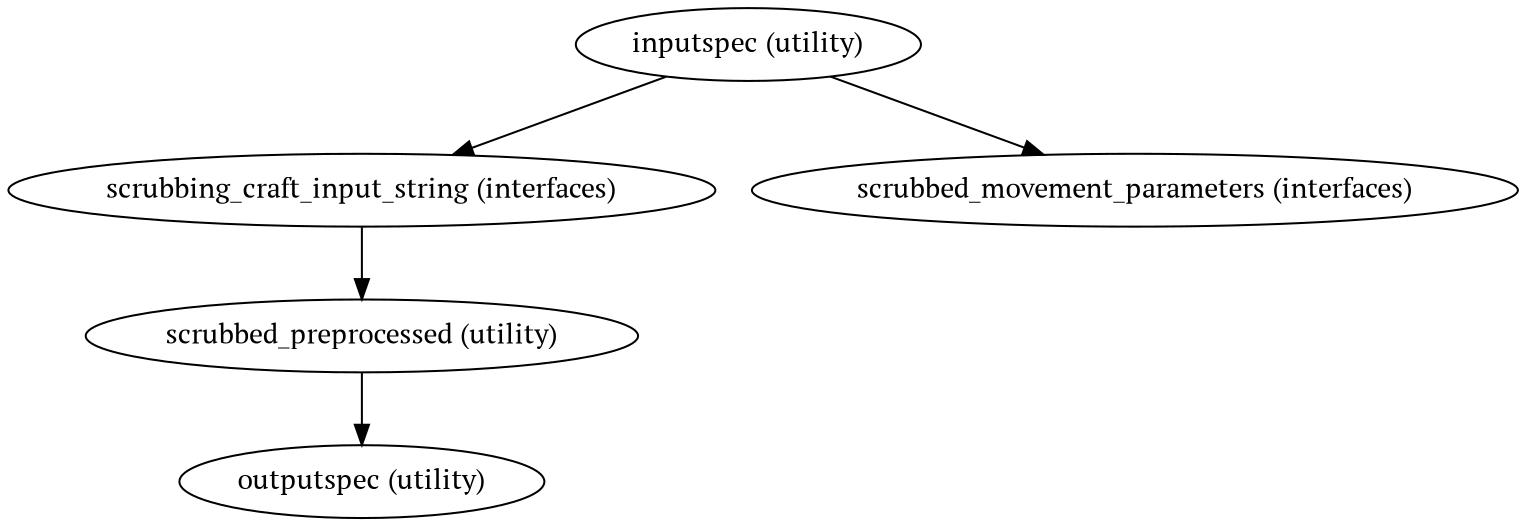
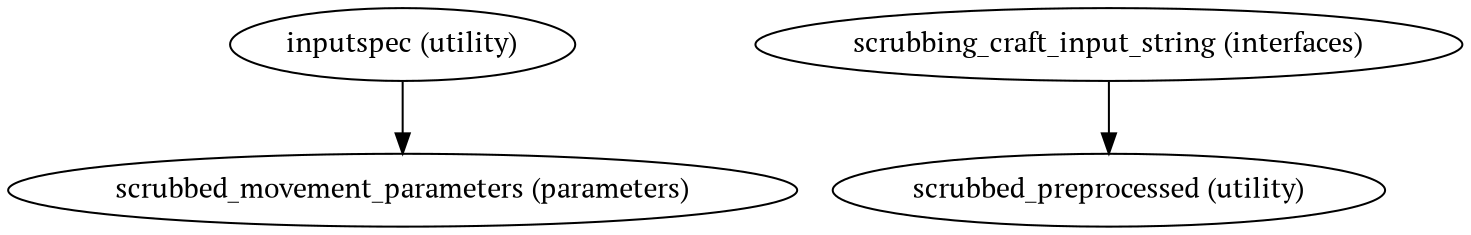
edge "inputspec (utility)" -> "scrubbing_craft_input_string (interfaces)": removed
node "scrubbed_movement_parameters (interfaces)": label "scrubbed_movement_parameters (interfaces)" -> "scrubbed_movement_parameters (parameters)"
node "outputspec (utility)": removed
